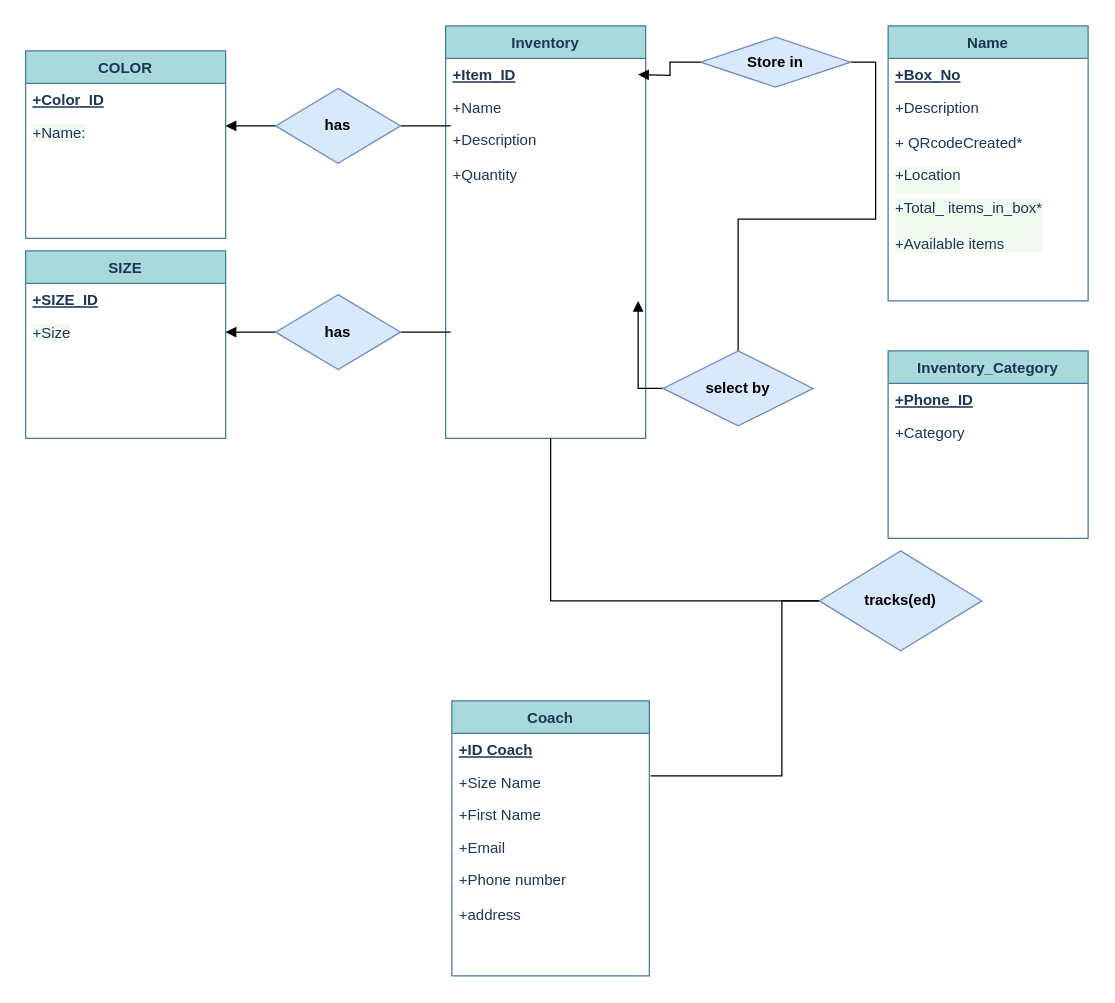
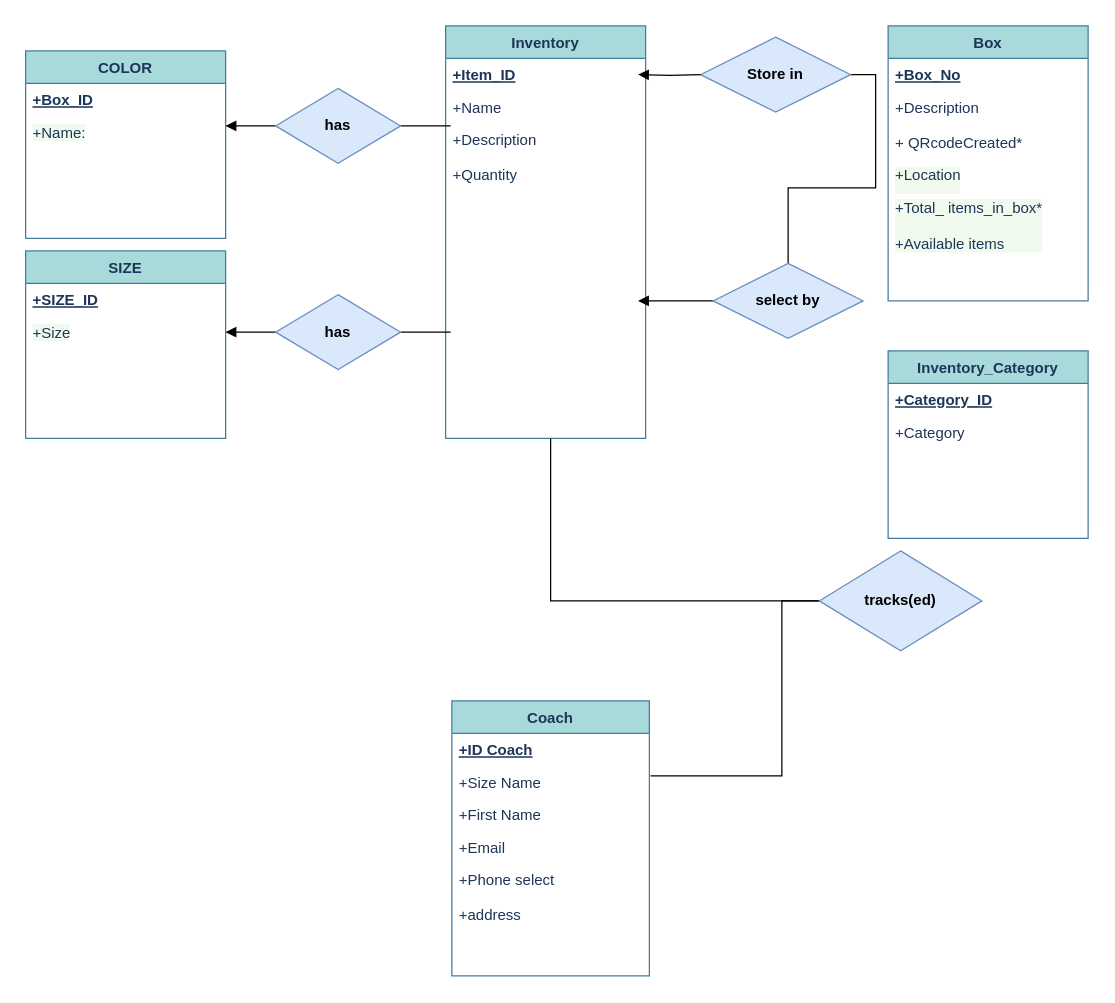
node "Name": label "Name" -> "Box"
node "Store in": size 150x50 -> 150x75
node "+Color_ID": label "+Color_ID" -> "+Box_ID"
node "select by": moved (738, 388) -> (788, 301)
node "+Phone_ID": label "+Phone_ID" -> "+Category_ID"
node "+Phone number +address": label "+Phone number +address" -> "+Phone select +address"
